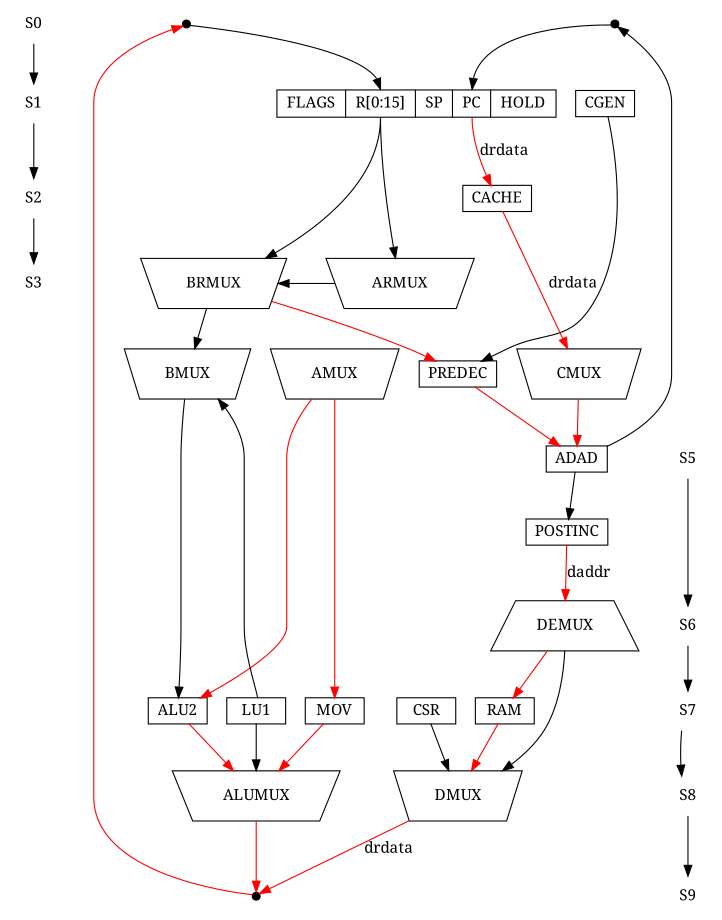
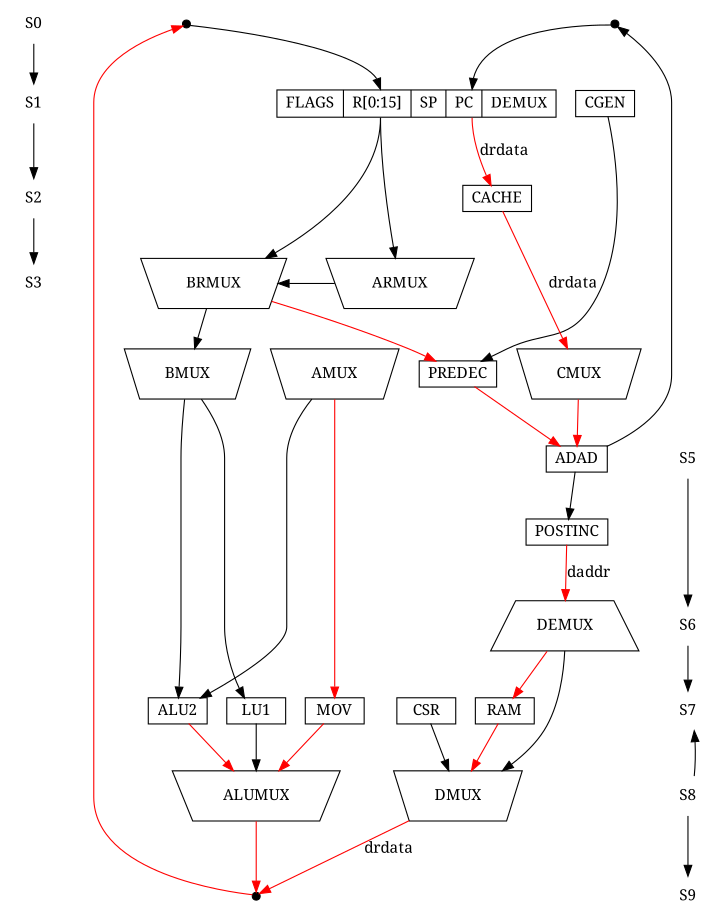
node "FLAGS": text "HOLD" -> "DEMUX"
edge "LU1" -> "BMUX": reversed
edge "AMUX" -> "ALU2": color red -> black
edge "S7" -> "S8": reversed
